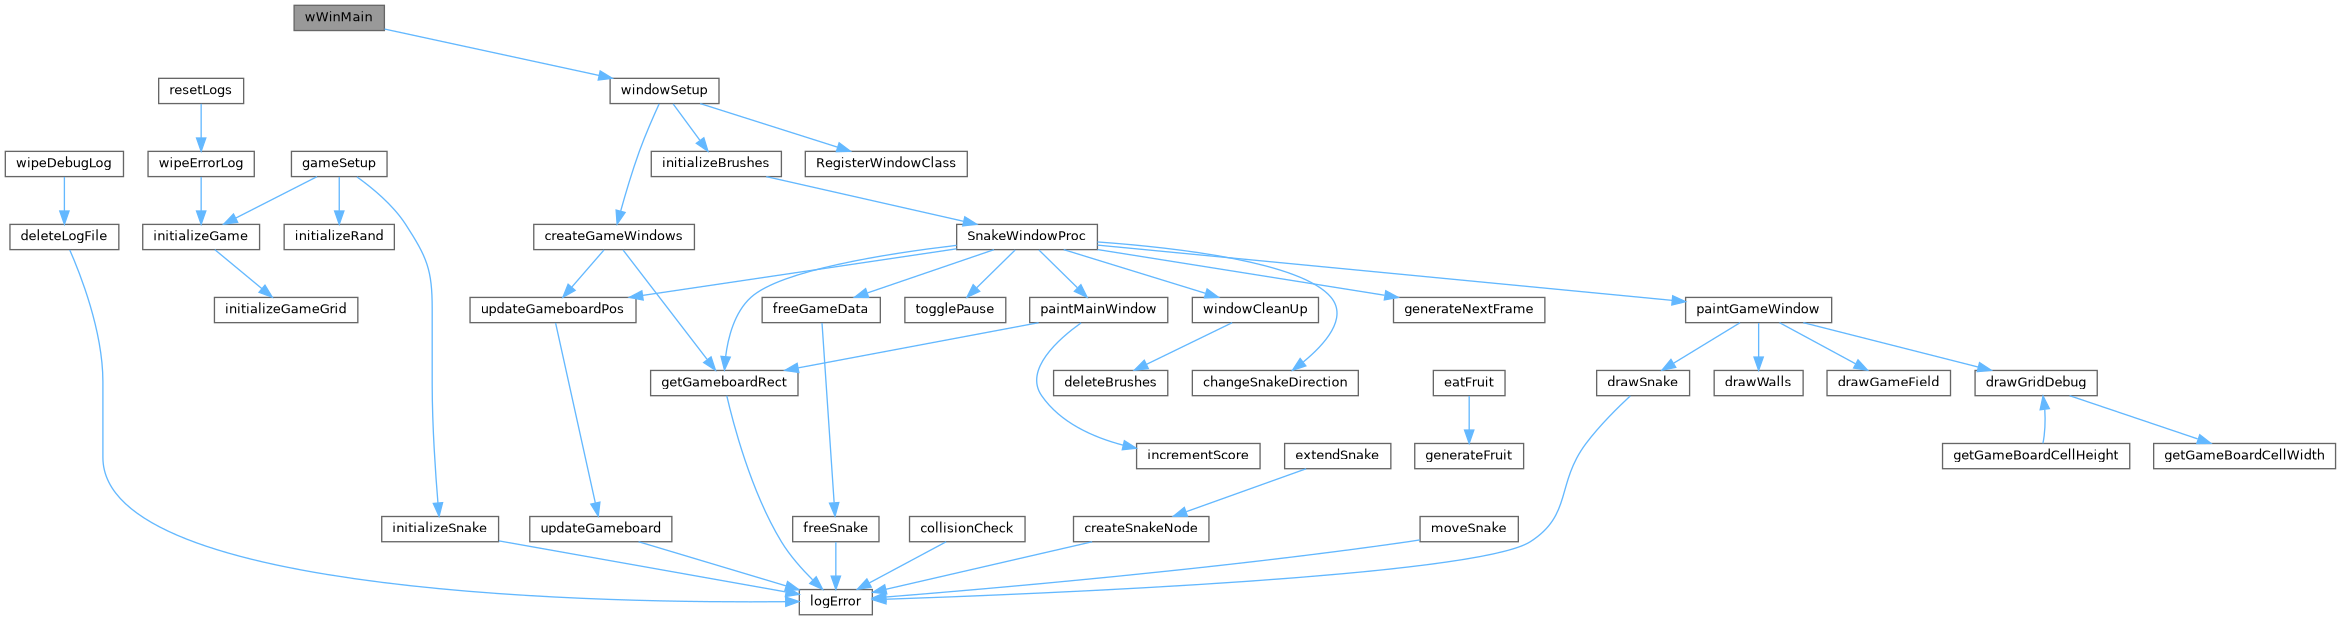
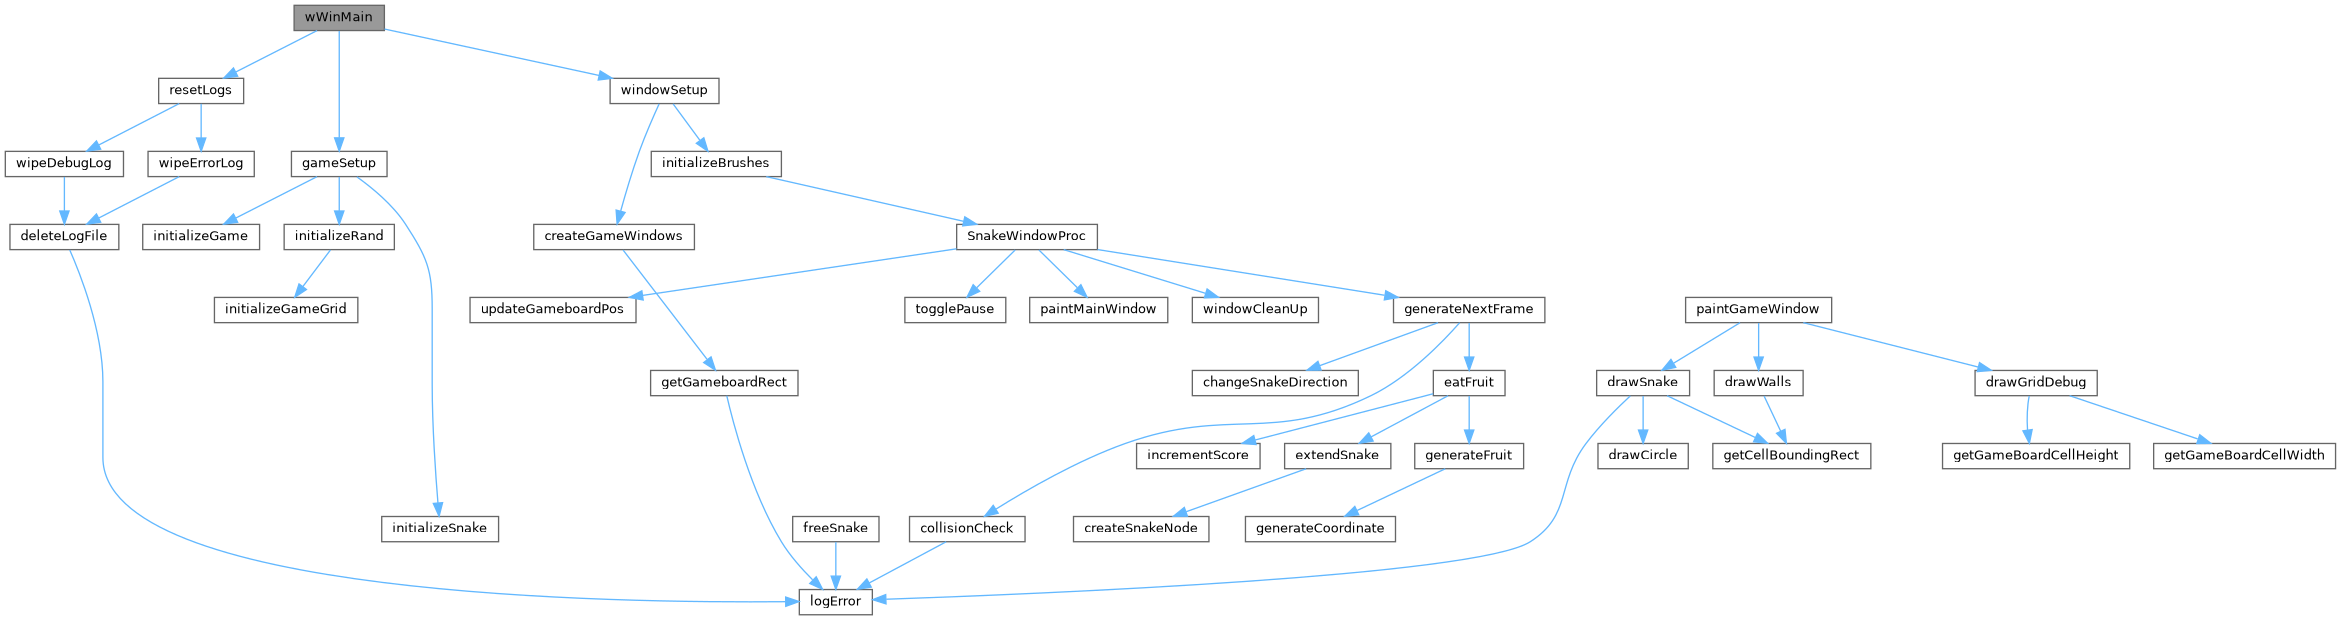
edge "wWinMain" -> "resetLogs": added
edge "wWinMain" -> "gameSetup": added
edge "resetLogs" -> "wipeDebugLog": added
node "RegisterWindowClass": removed
edge "wipeErrorLog" -> "initializeGame": now "wipeErrorLog" -> "deleteLogFile"
edge "createGameWindows" -> "updateGameboardPos": removed
edge "initializeGame" -> "initializeGameGrid": now "initializeRand" -> "initializeGameGrid"
edge "SnakeWindowProc" -> "paintGameWindow": removed
edge "SnakeWindowProc" -> "getGameboardRect": removed
edge "SnakeWindowProc" -> "changeSnakeDirection": now "generateNextFrame" -> "changeSnakeDirection"
node "freeGameData": removed
edge "generateNextFrame" -> "eatFruit": added
edge "paintMainWindow" -> "getGameboardRect": removed
node "deleteBrushes": removed
node "drawGameField": removed
edge "paintMainWindow" -> "incrementScore": now "eatFruit" -> "incrementScore"
edge "eatFruit" -> "extendSnake": added
edge "generateNextFrame" -> "collisionCheck": added
edge "getGameBoardCellHeight" -> "drawGridDebug": reversed
node "drawCircle": added
node "getCellBoundingRect": added
node "updateGameboard": removed
node "generateCoordinate": added
node "moveSnake": removed
edge "initializeSnake" -> "logError": removed
edge "createSnakeNode" -> "logError": removed
